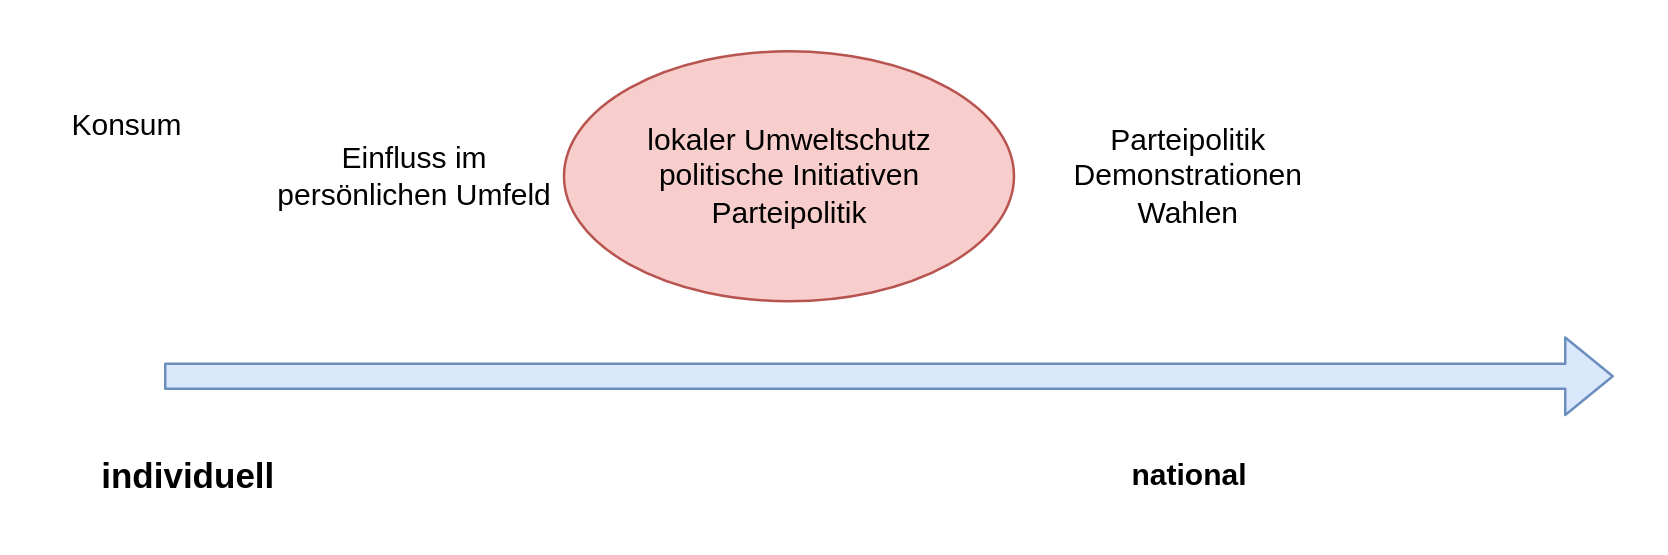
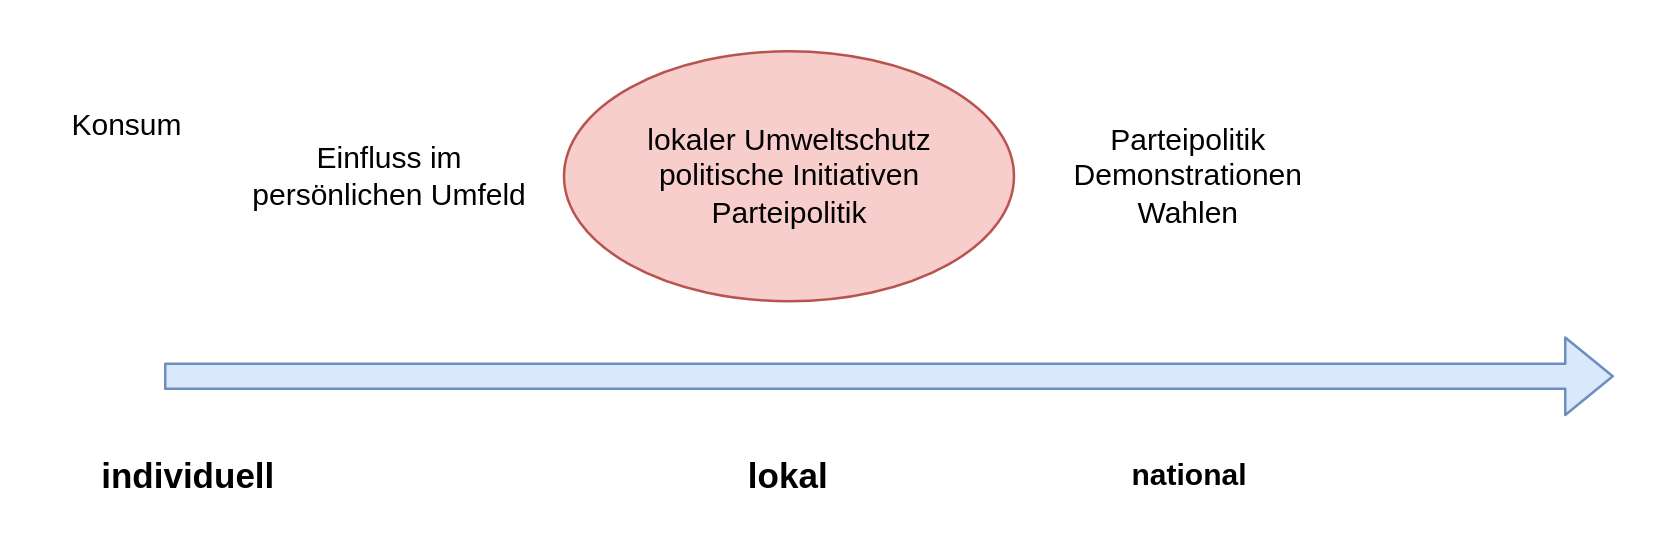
node "Einfluss im persönlichen Umfeld": moved (414, 176) -> (389, 176)
node "lokal": added
